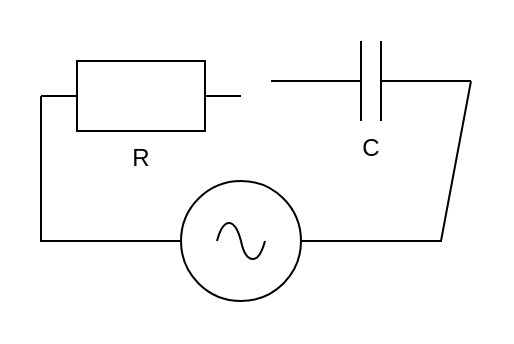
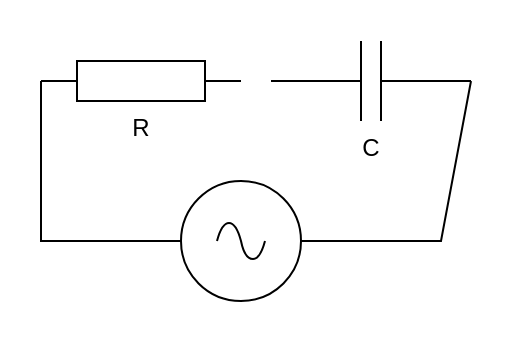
node "R": size 200x70 -> 200x40
